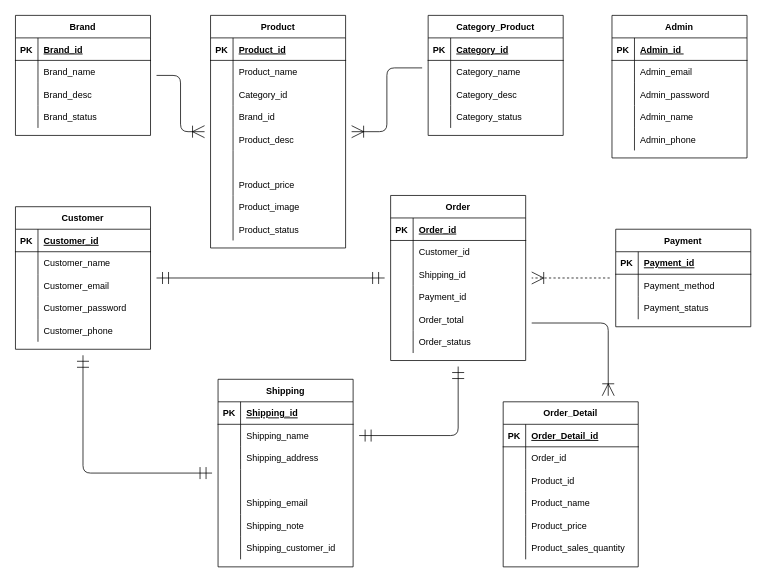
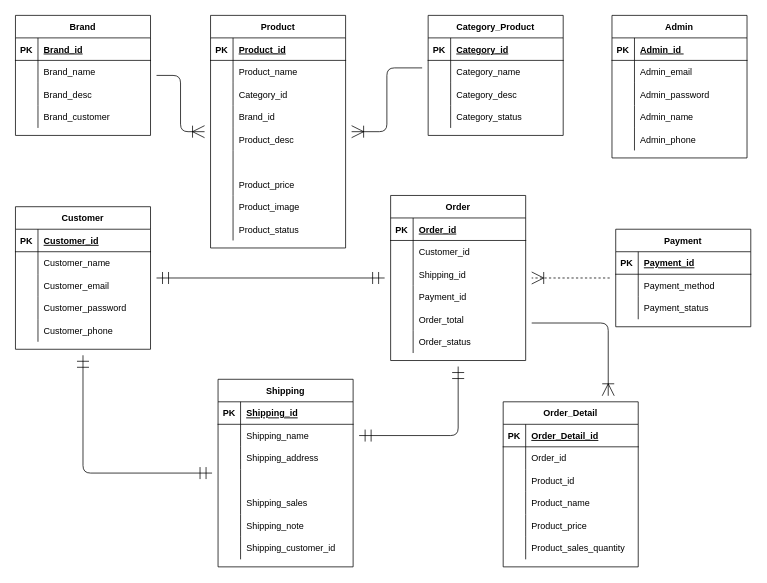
node "Brand_status": label "Brand_status" -> "Brand_customer"
node "Shipping_email": label "Shipping_email" -> "Shipping_sales"
